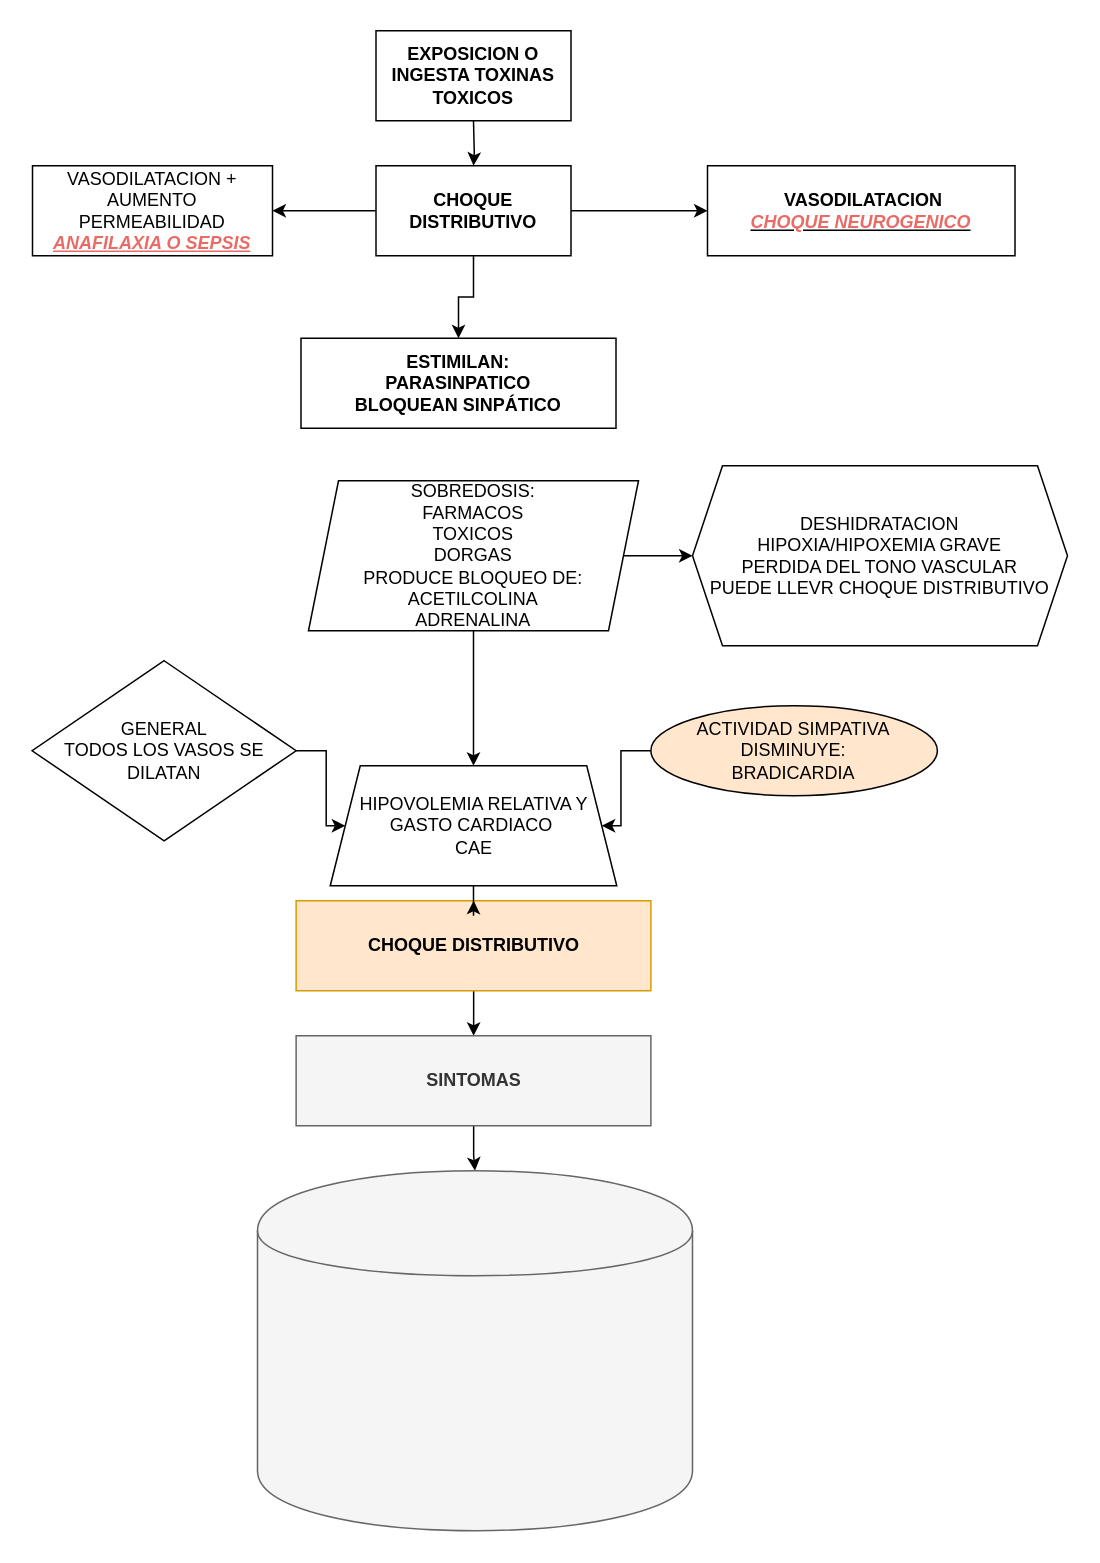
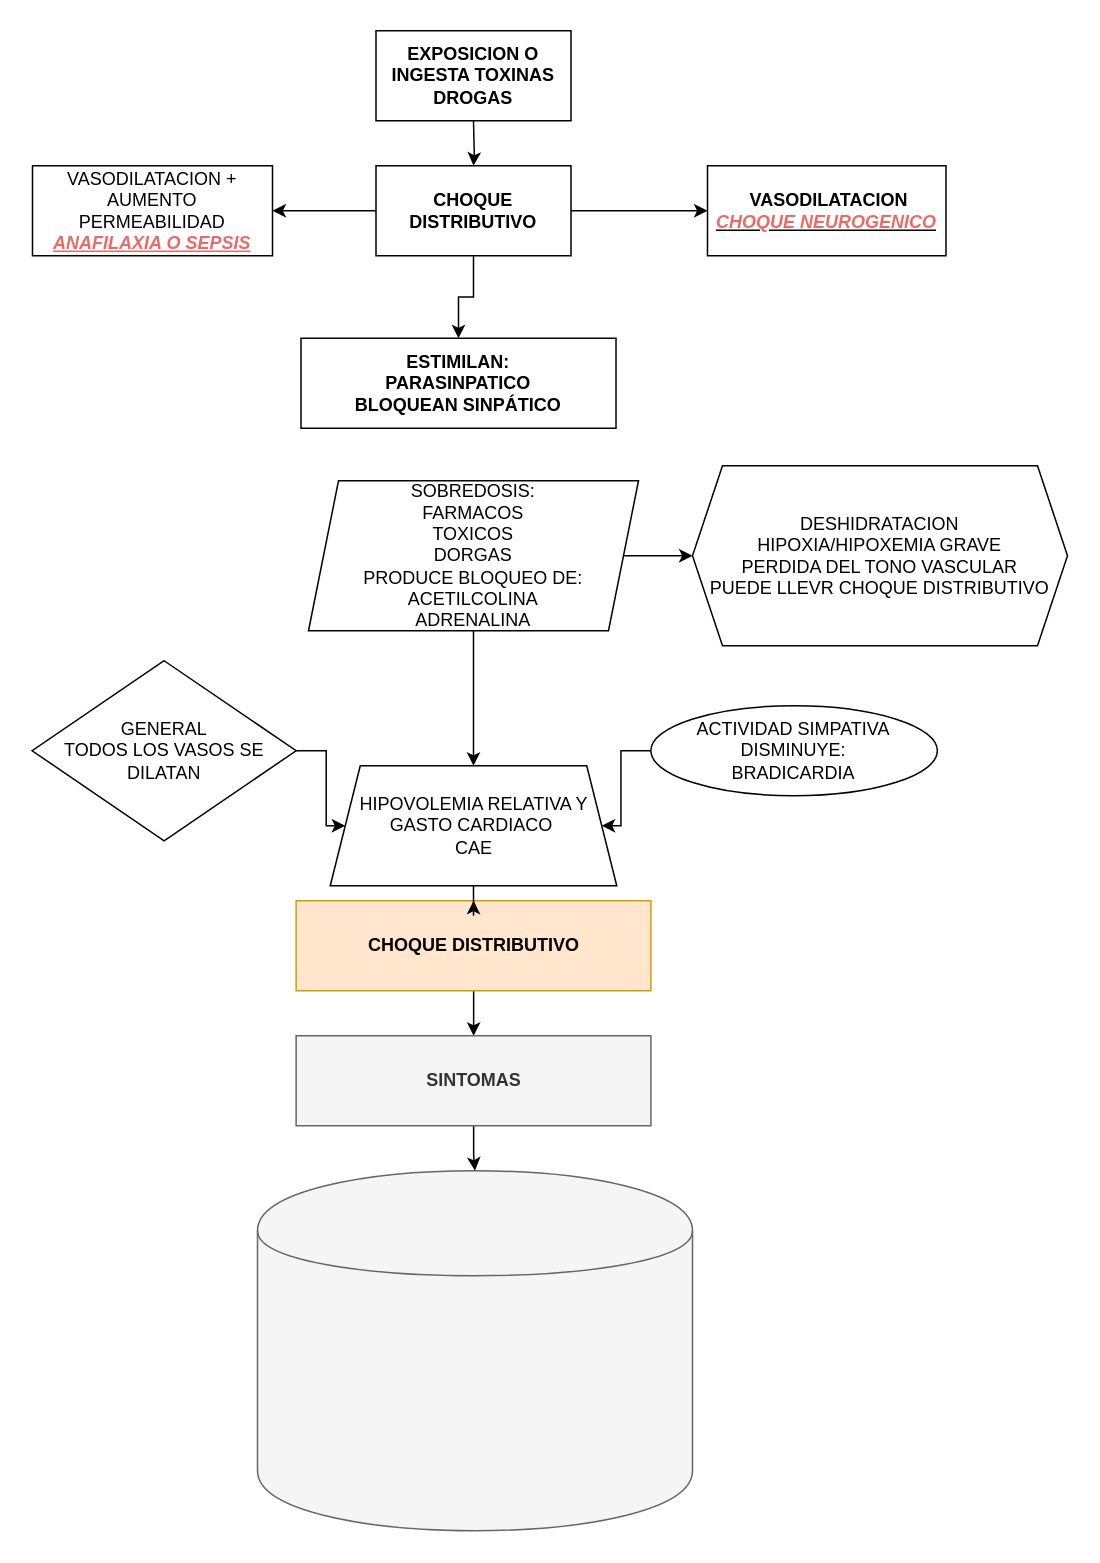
node "EXPOSICION O INGESTA TOXINAS TOXICOS": label "EXPOSICION O INGESTA TOXINAS TOXICOS" -> "EXPOSICION O INGESTA TOXINAS DROGAS"
node "VASODILATACION CHOQUE NEUROGENICO": size 308x90 -> 239x90
node "ACTIVIDAD SIMPATIVA DISMINUYE: BRADICARDIA": fillcolor #ffe6cc -> #ffffff
